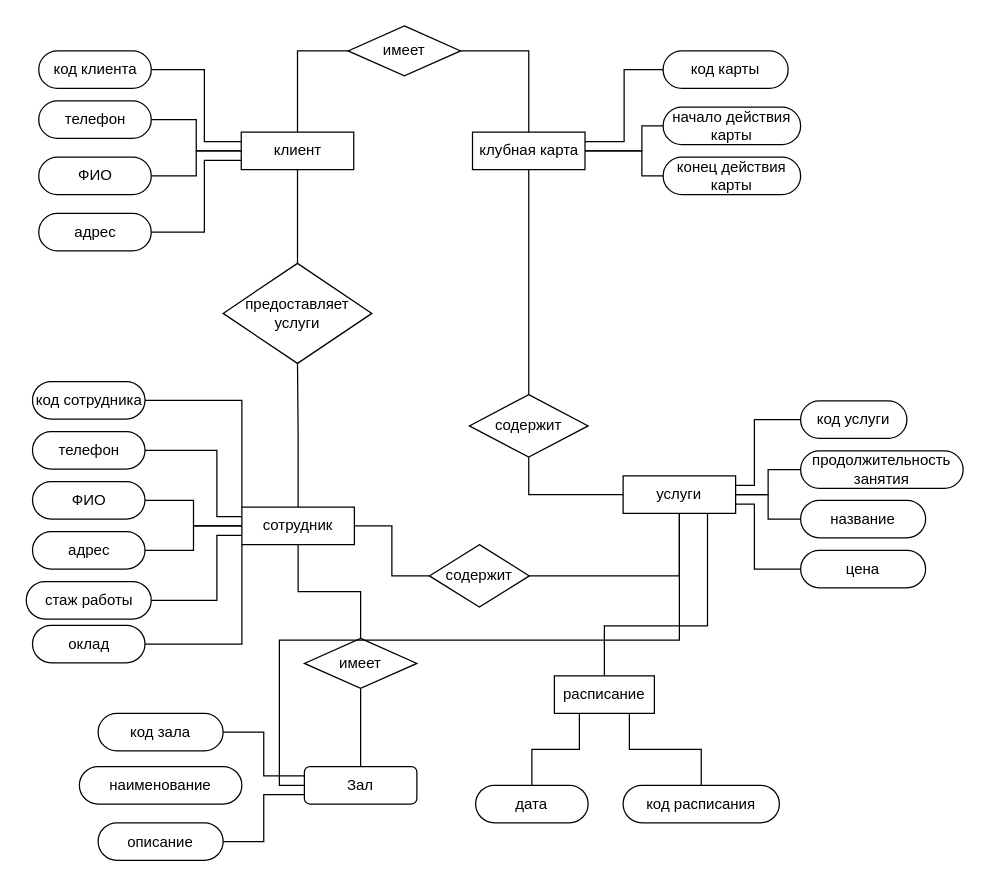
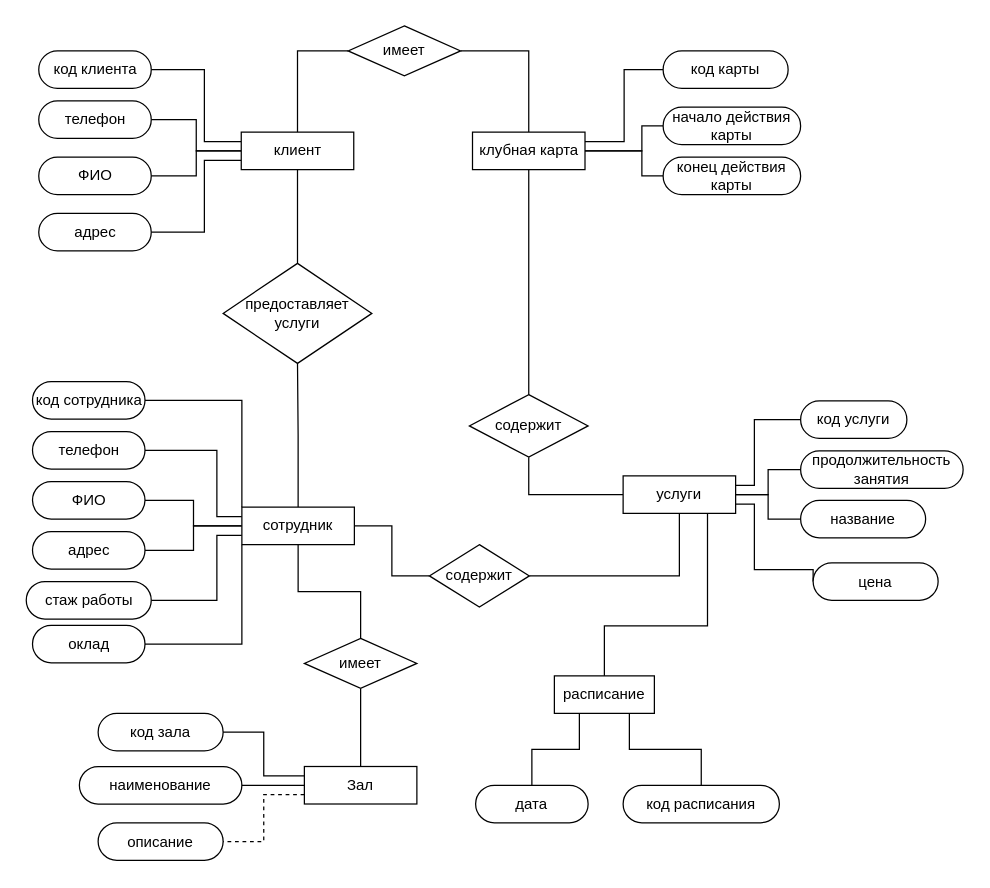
node "цена": moved (863, 569) -> (876, 581)
edge "услуги" -- "Зал": now "наименование" -- "Зал"
node "Зал": shape rounded rectangle -> rectangle
edge "Зал" -- "описание": style solid -> dashed
